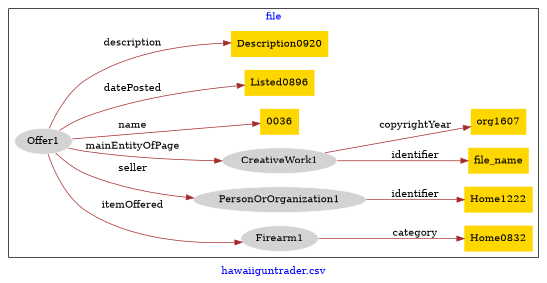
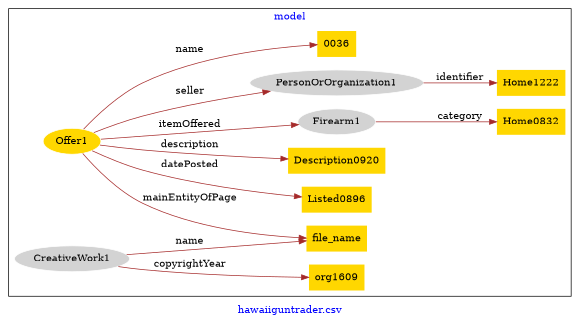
cluster "file": label "file" -> "model"
node "org1607": label "org1607" -> "org1609"
node "Offer1": fillcolor lightgray -> gold
edge "CreativeWork1" -> "file_name": label "identifier" -> "name"
edge "Offer1" -> "CreativeWork1": now "Offer1" -> "file_name"
